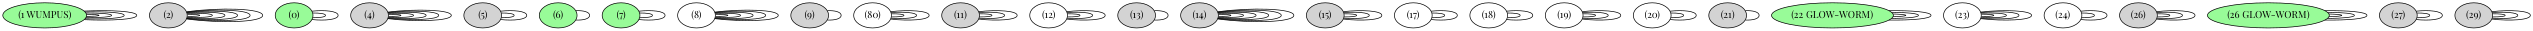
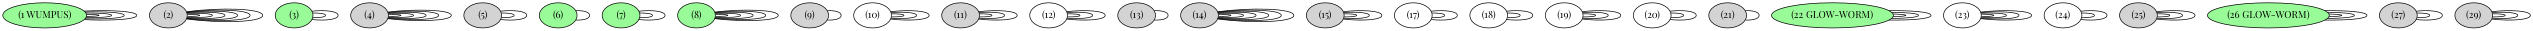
node "(0)": label "(0)" -> "(3)"
node "(8)": fillcolor white -> palegreen
node "(80)": label "(80)" -> "(10)"
node "(26)": label "(26)" -> "(25)"
